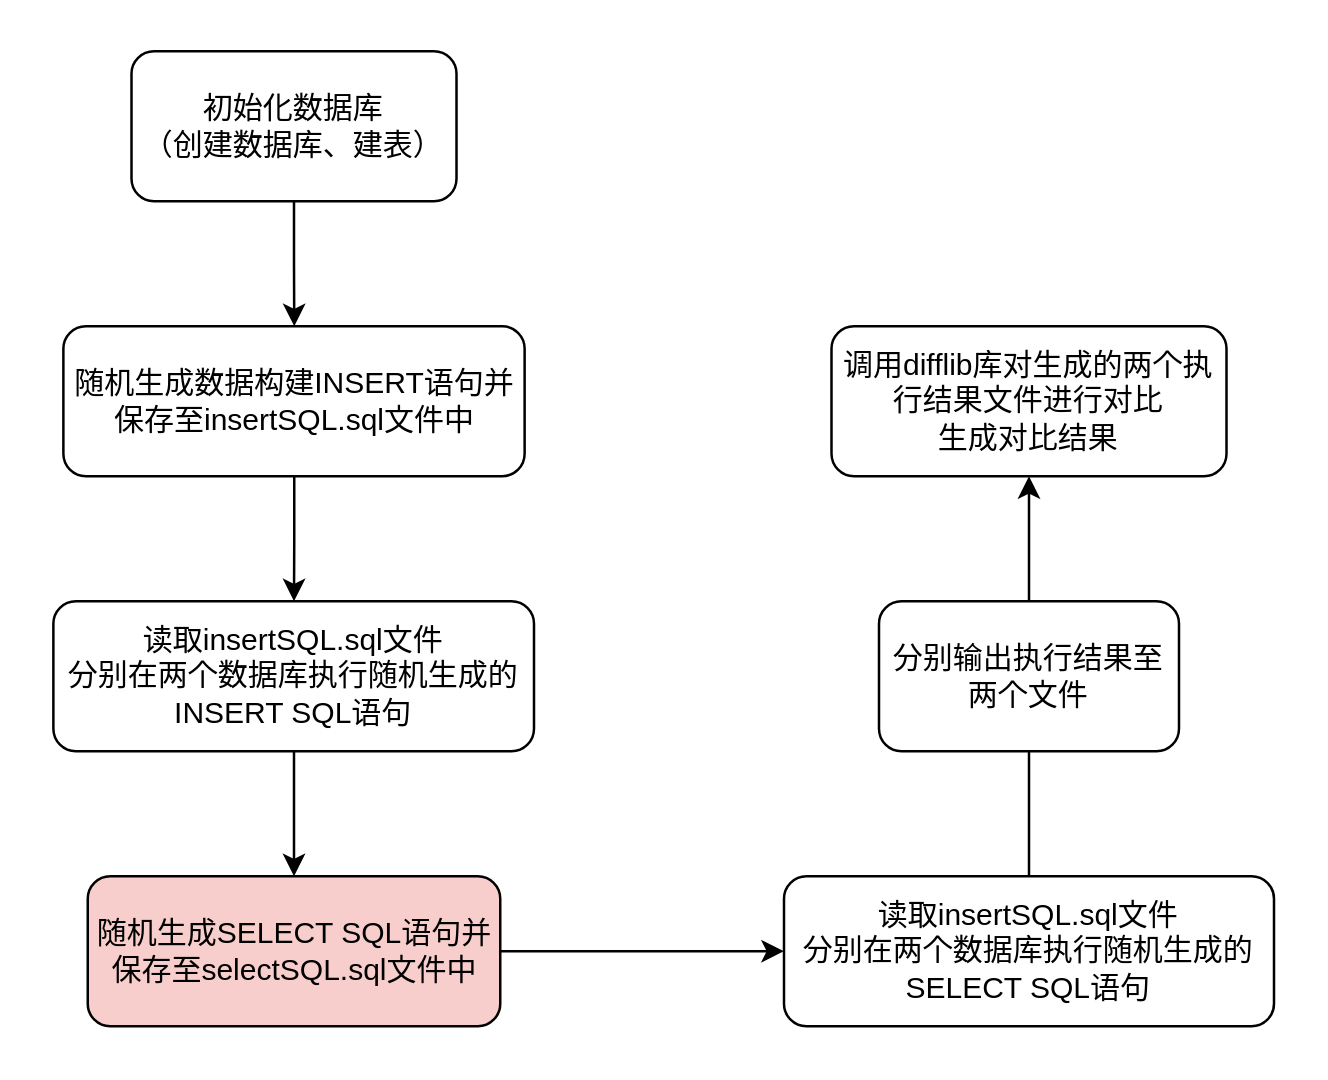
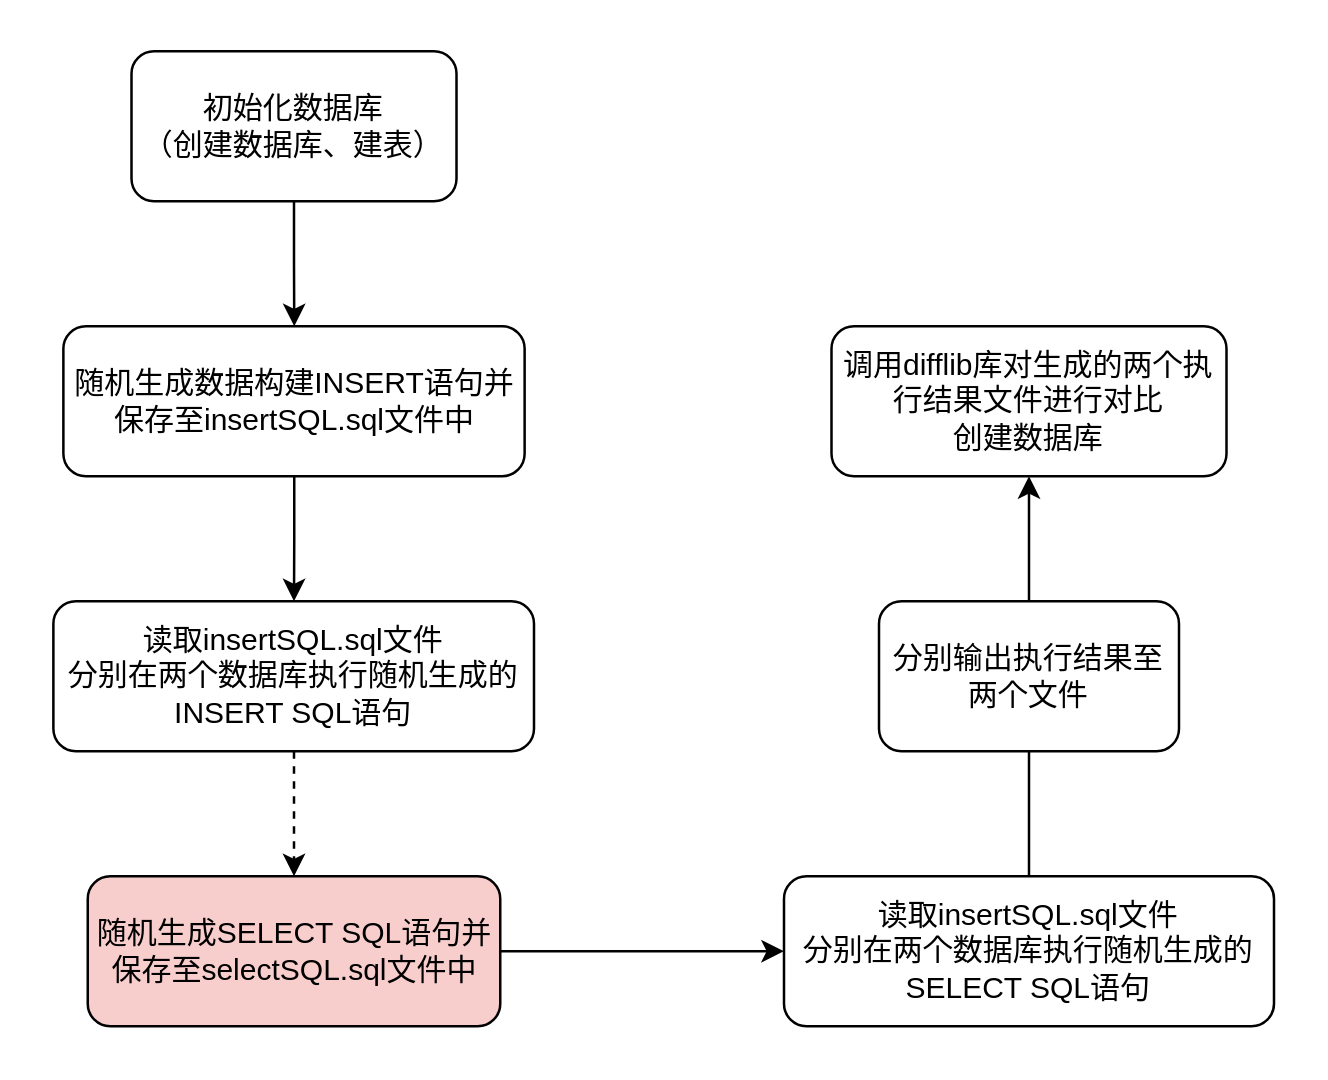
node "调用difflib库对生成的两个执行结果文件进行对比 生成对比结果": label "调用difflib库对生成的两个执行结果文件进行对比 生成对比结果" -> "调用difflib库对生成的两个执行结果文件进行对比 创建数据库"
edge "读取insertSQL.sql文件 分别在两个数据库执行随机生成的INSERT SQL语句" -> "随机生成SELECT SQL语句并保存至selectSQL.sql文件中": style solid -> dashed
